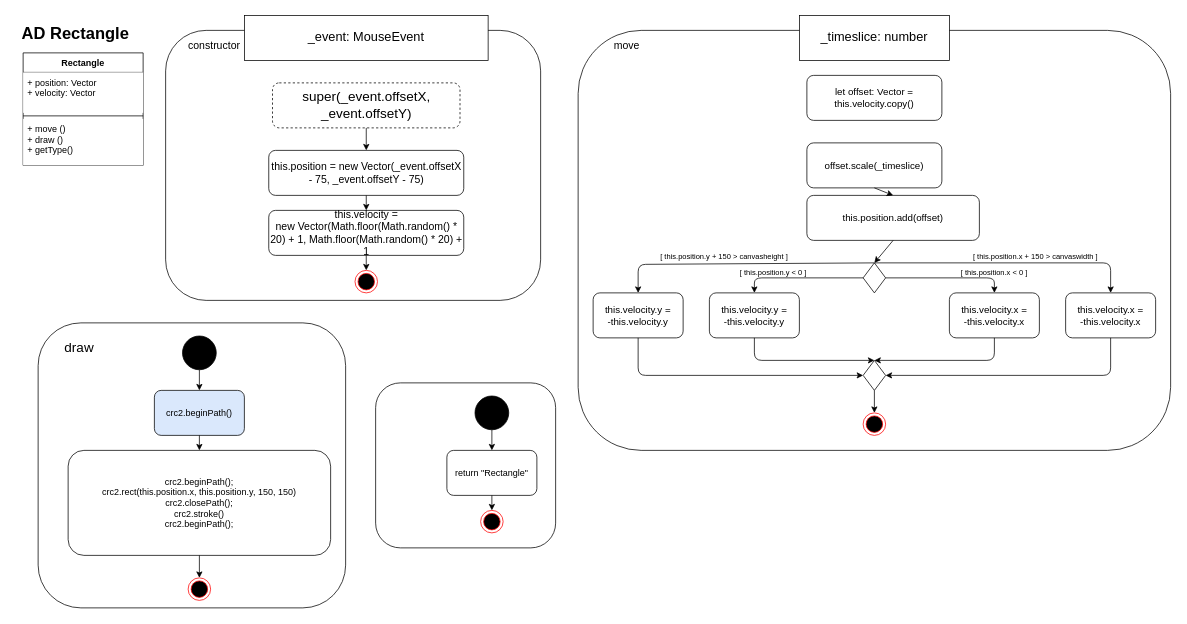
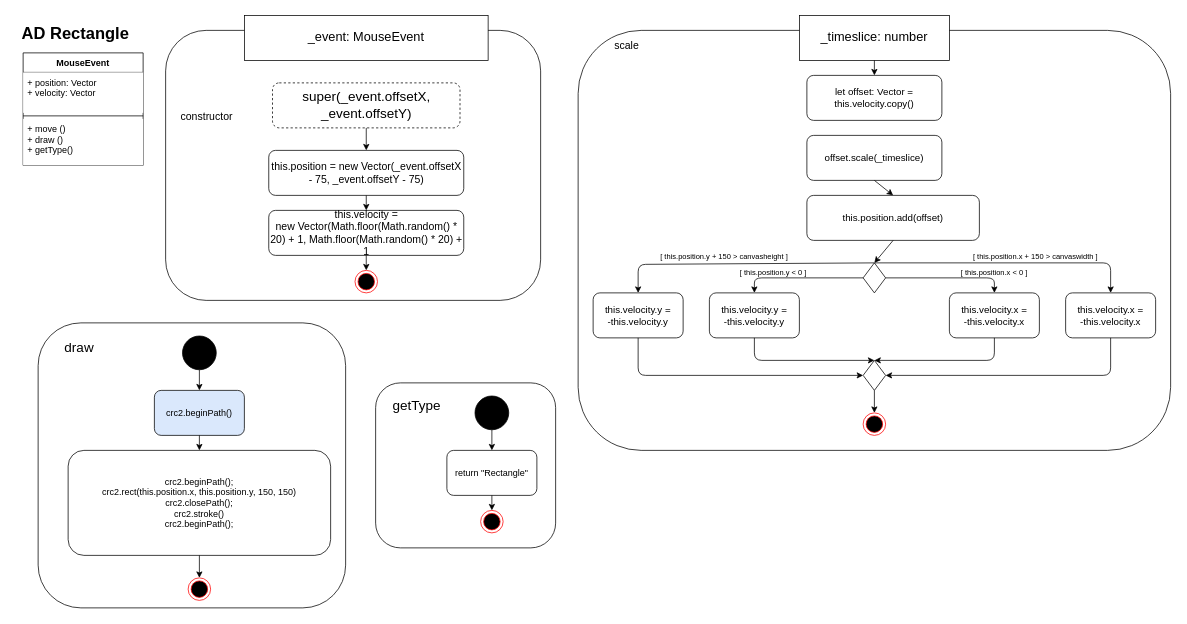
node "constructor": moved (214, 45) -> (207, 117)
node "move": label "move" -> "scale"
node "Rectangle": label "Rectangle" -> "MouseEvent"
edge "_timeslice: number" -> "let offset: Vector = this.velocity.copy()": added
node "offset.scale(_timeslice)": moved (874, 165) -> (874, 158)
node "getType": added
